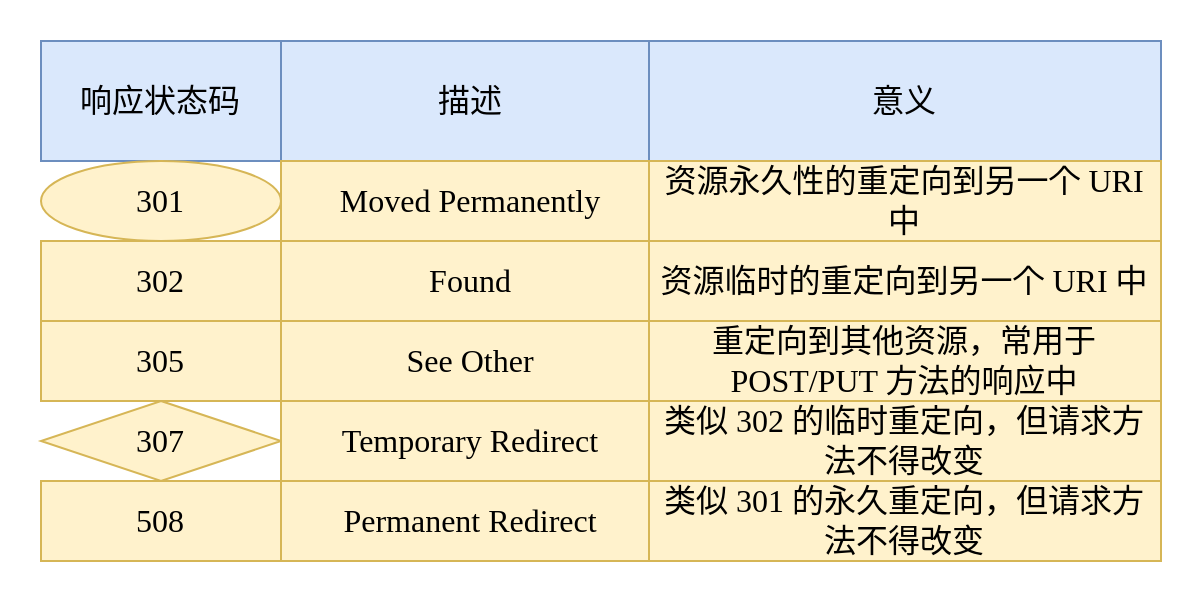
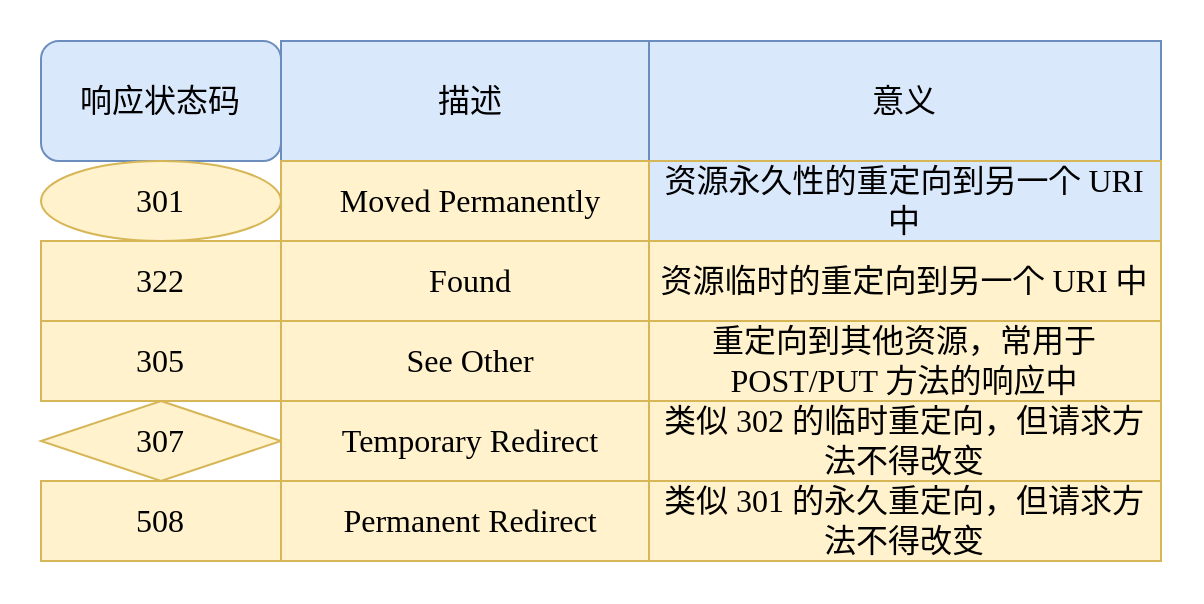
node "响应状态码": shape rectangle -> rounded rectangle
node "资源永久性的重定向到另一个 URI 中": fillcolor #fff2cc -> #dae8fc
node "302": label "302" -> "322"
